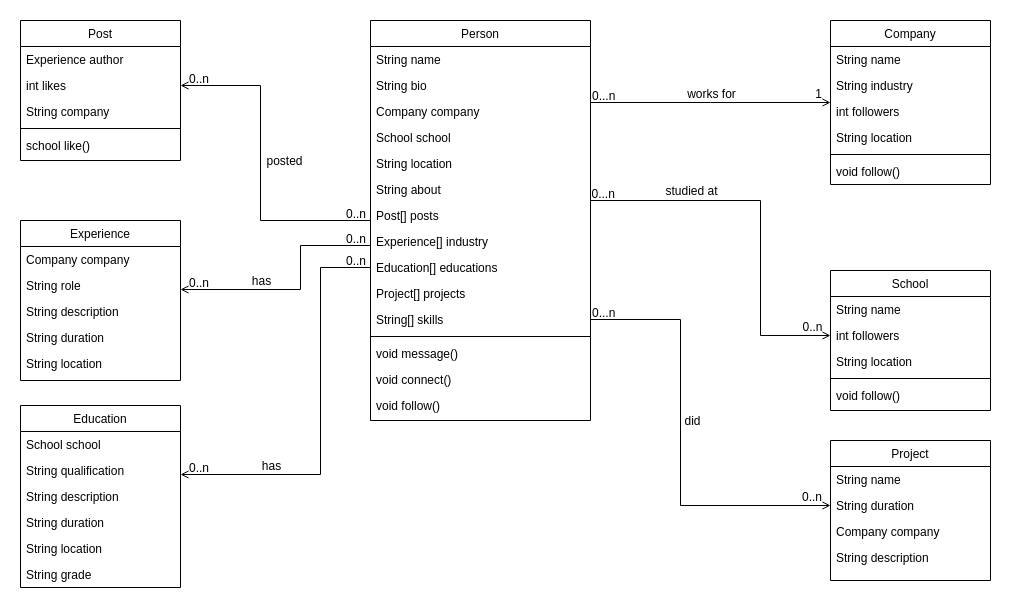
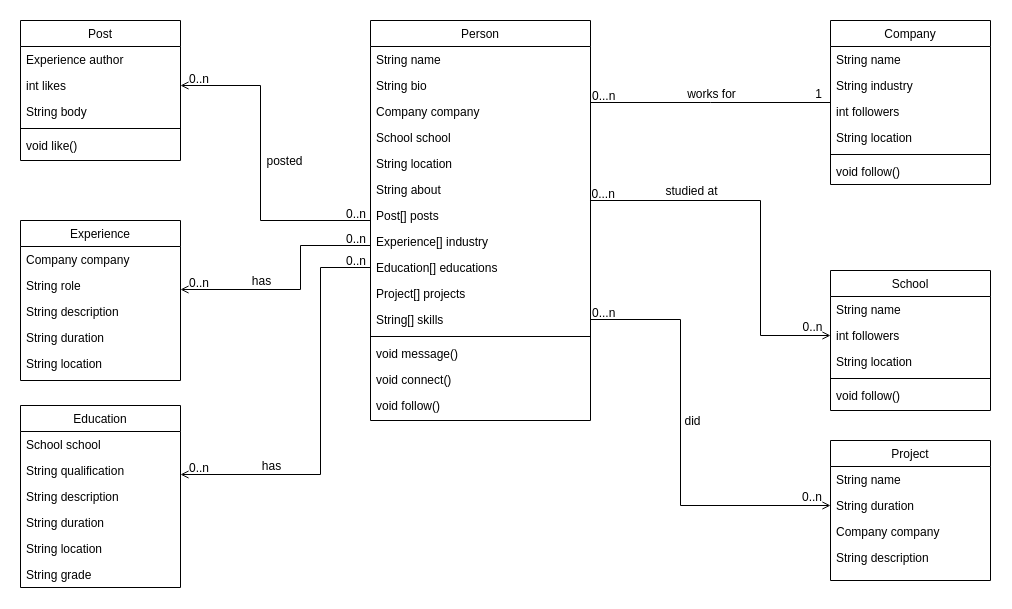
edge "Person" -> "Company": arrowhead open -> none
node "String company": label "String company" -> "String body"
node "school like()": label "school like()" -> "void like()"
